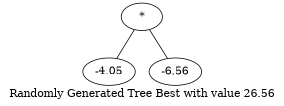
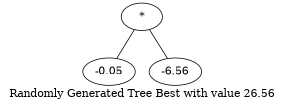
node "-4.05": label "-4.05" -> "-0.05"
